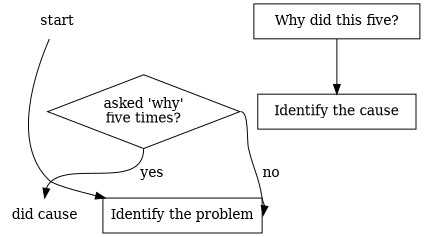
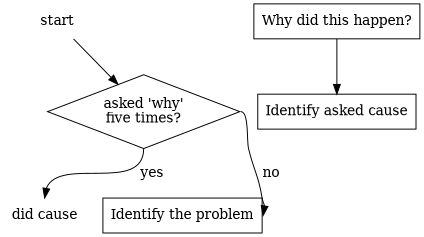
node "Why did this five?": label "Why did this five?" -> "Why did this happen?"
node "Identify the cause": label "Identify the cause" -> "Identify asked cause"
edge "start" -> "Identify the problem": now "start" -> "asked 'why' five times?"
